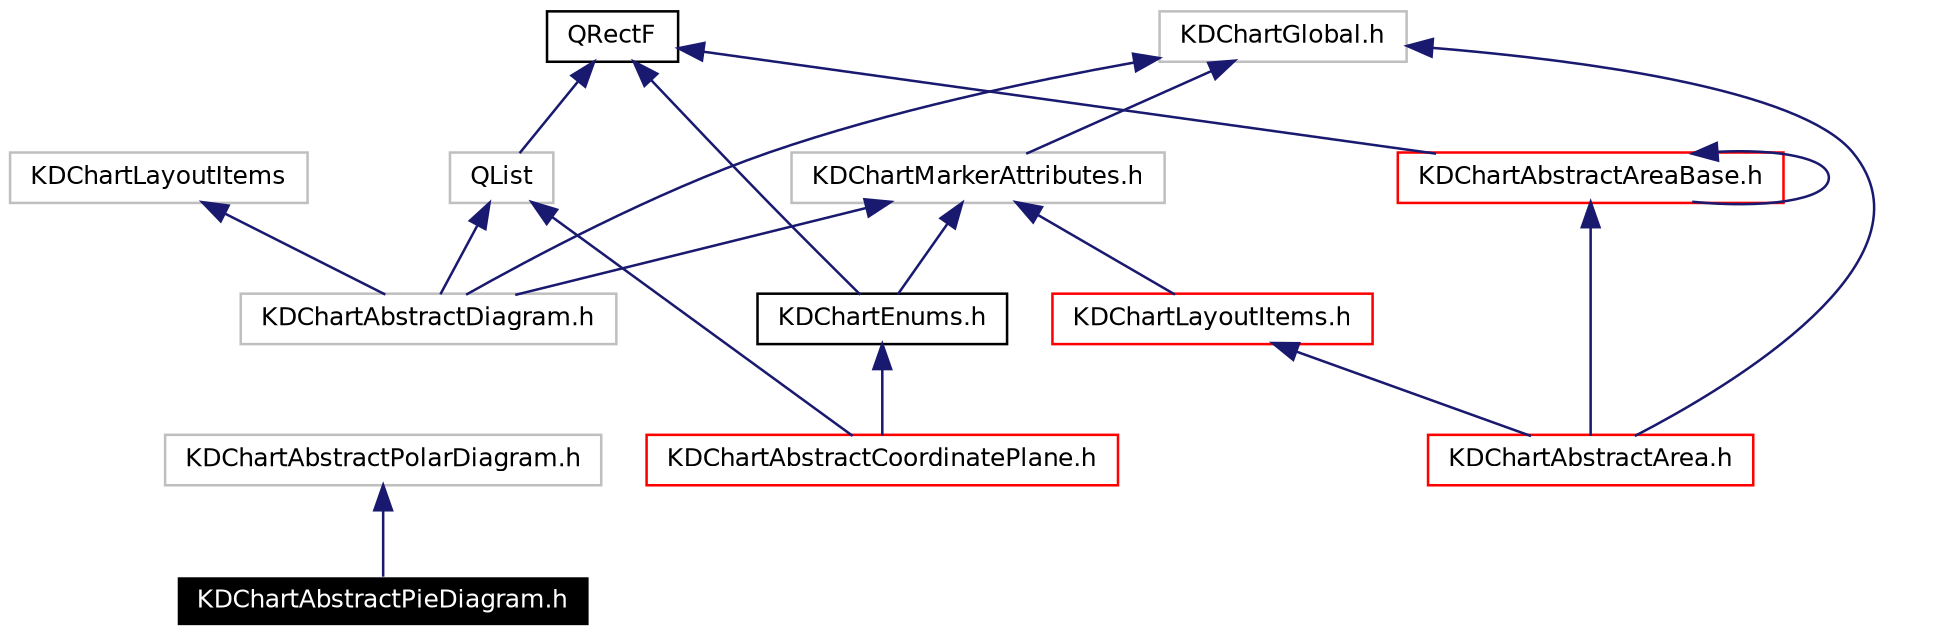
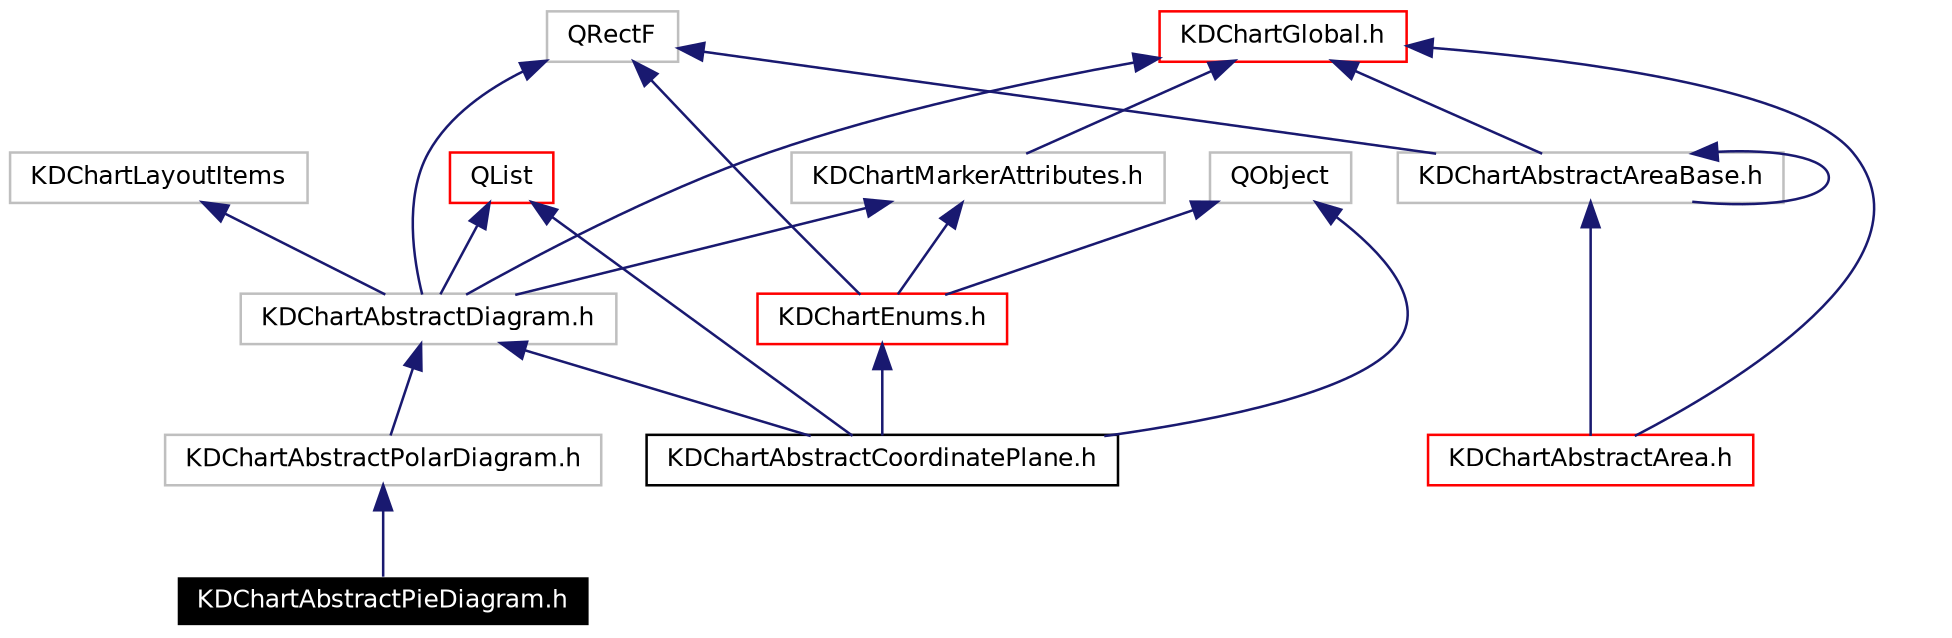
node "QRectF": color black -> grey75
node "KDChartGlobal.h": color grey75 -> red
edge "KDChartAbstractAreaBase.h" -> "KDChartGlobal.h": added
edge "QList" -> "QRectF": now "KDChartAbstractDiagram.h" -> "QRectF"
node "QList": color grey75 -> red
node "QObject": added
node "KDChartAbstractAreaBase.h": color red -> grey75
node "KDChartEnums.h": color black -> red
node "KDChartLayoutItems.h": removed
edge "KDChartAbstractCoordinatePlane.h" -> "KDChartAbstractDiagram.h": added
edge "KDChartAbstractPolarDiagram.h" -> "KDChartAbstractDiagram.h": added
node "KDChartAbstractCoordinatePlane.h": color red -> black
